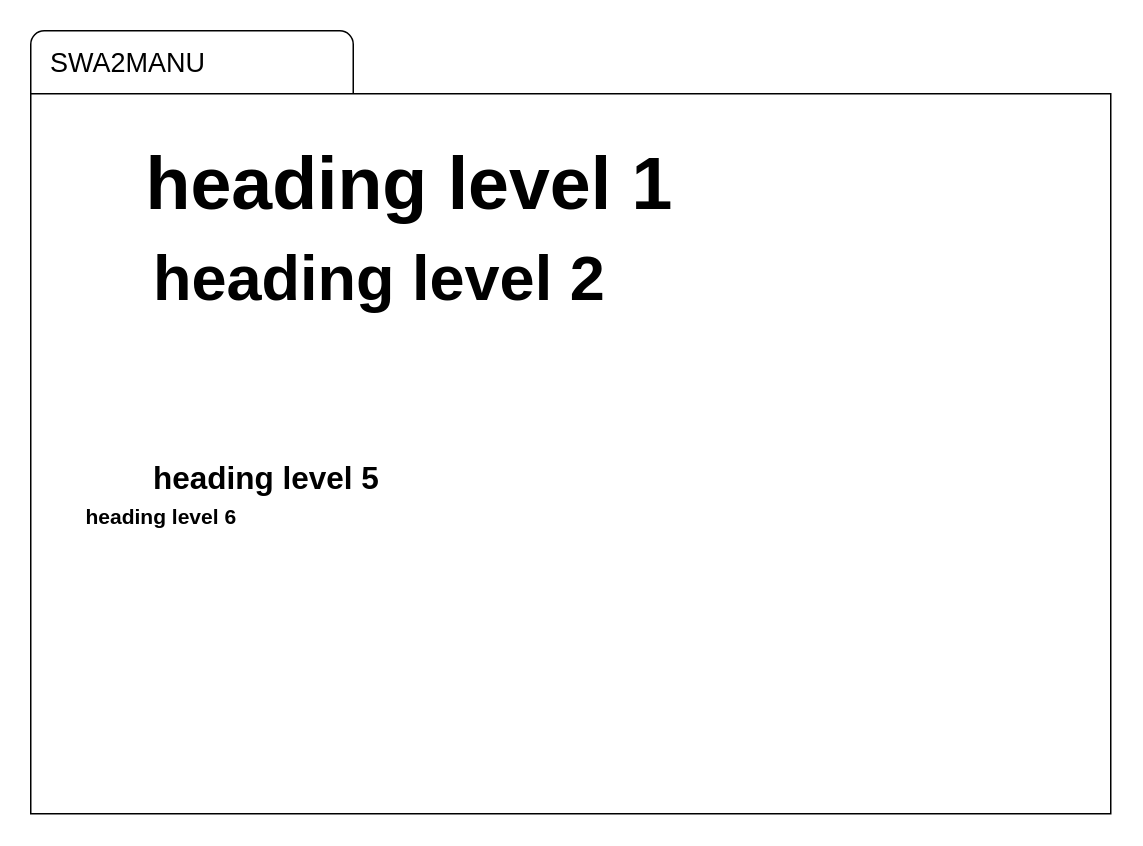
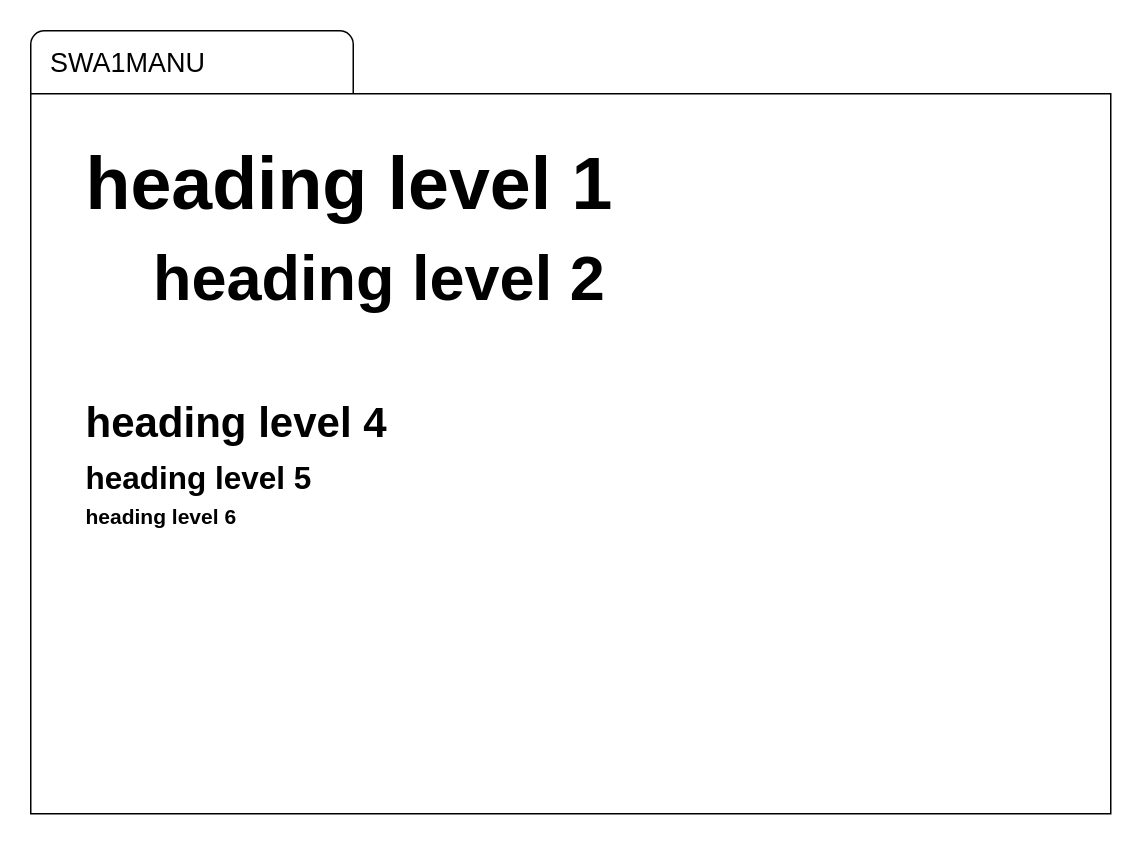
node "SWA2MANU": label "SWA2MANU" -> "SWA1MANU"
node "heading level 1": moved (477, 183) -> (417, 183)
node "heading level 4": added
node "heading level 5": moved (485, 477) -> (417, 477)
